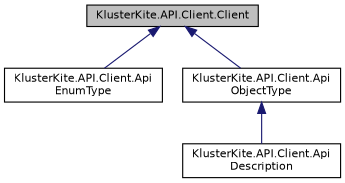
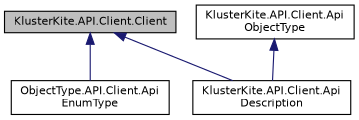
edge "KlusterKite.API.Client.Api ObjectType" -> "KlusterKite.API.Client.Client": now "KlusterKite.API.Client.Api Description" -> "KlusterKite.API.Client.Client"
node "KlusterKite.API.Client.Api EnumType": label "KlusterKite.API.Client.Api EnumType" -> "ObjectType.API.Client.Api EnumType"
